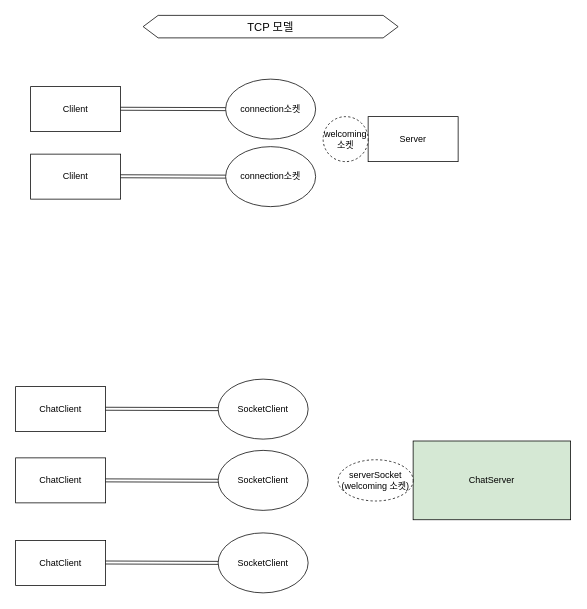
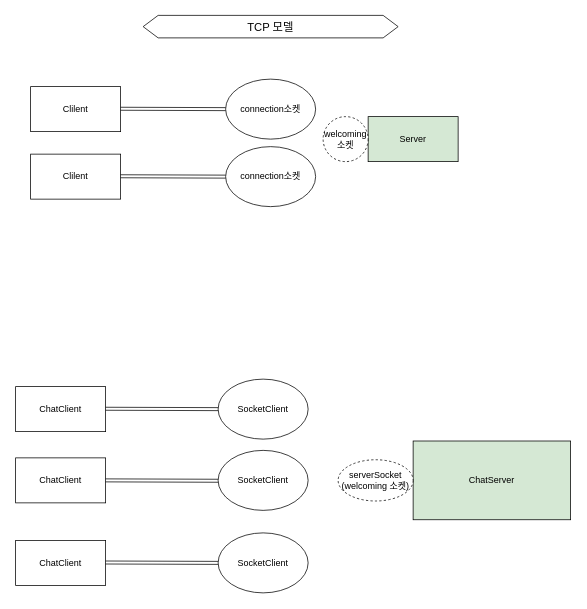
node "Server": fillcolor #ffffff -> #d5e8d4
